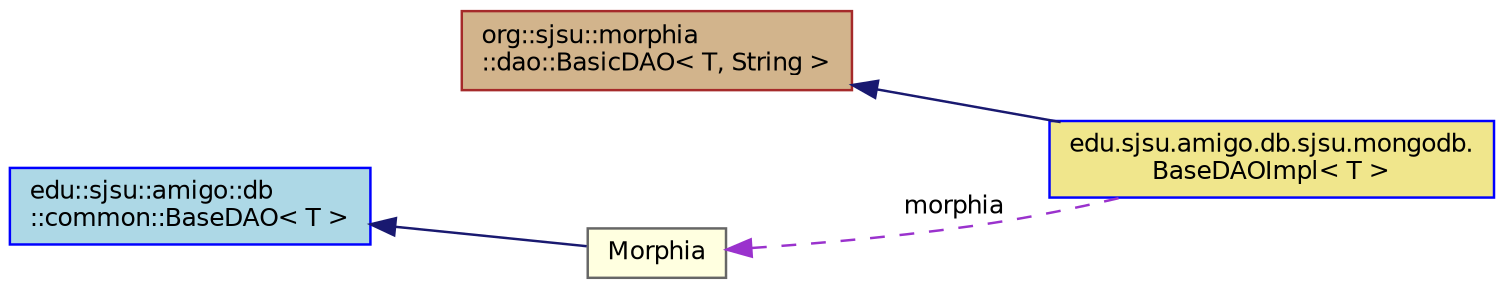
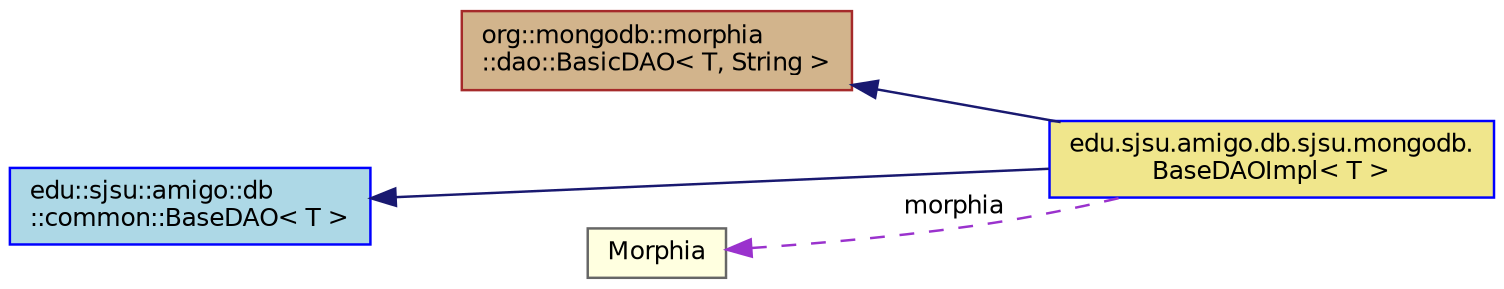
node "org::sjsu::morphia ::dao::BasicDAO< T, String >": label "org::sjsu::morphia ::dao::BasicDAO< T, String >" -> "org::mongodb::morphia ::dao::BasicDAO< T, String >"
edge "Morphia" -> "edu::sjsu::amigo::db ::common::BaseDAO< T >": now "edu.sjsu.amigo.db.sjsu.mongodb. BaseDAOImpl< T >" -> "edu::sjsu::amigo::db ::common::BaseDAO< T >"
